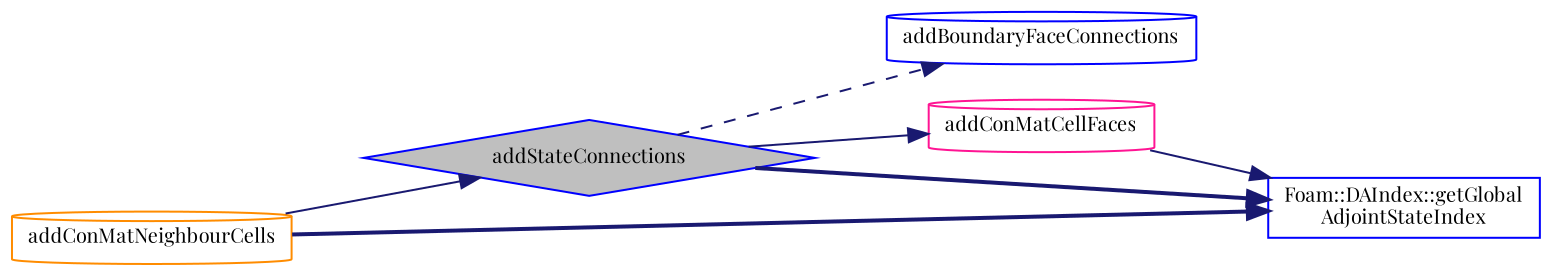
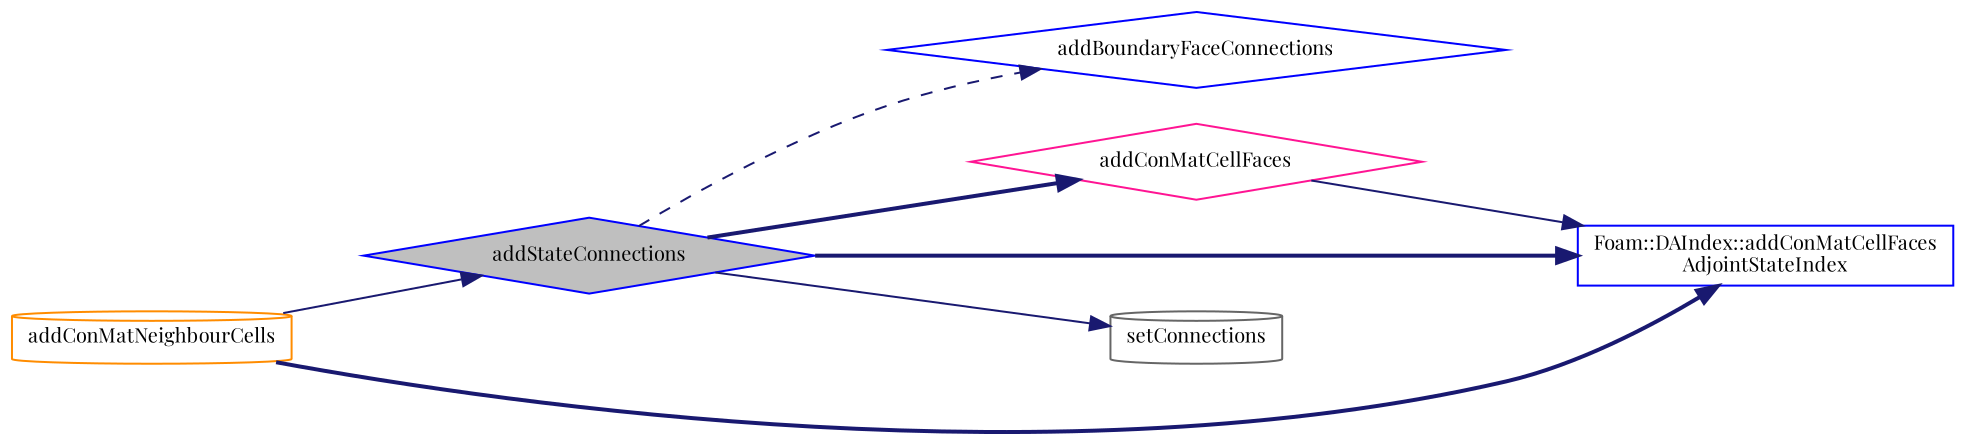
node "addBoundaryFaceConnections": shape cylinder -> diamond
node "addConMatCellFaces": shape cylinder -> diamond
edge "addStateConnections" -> "addConMatCellFaces": style solid -> bold
node "Foam::DAIndex::getGlobal AdjointStateIndex": label "Foam::DAIndex::getGlobal AdjointStateIndex" -> "Foam::DAIndex::addConMatCellFaces AdjointStateIndex"
node "setConnections": added
